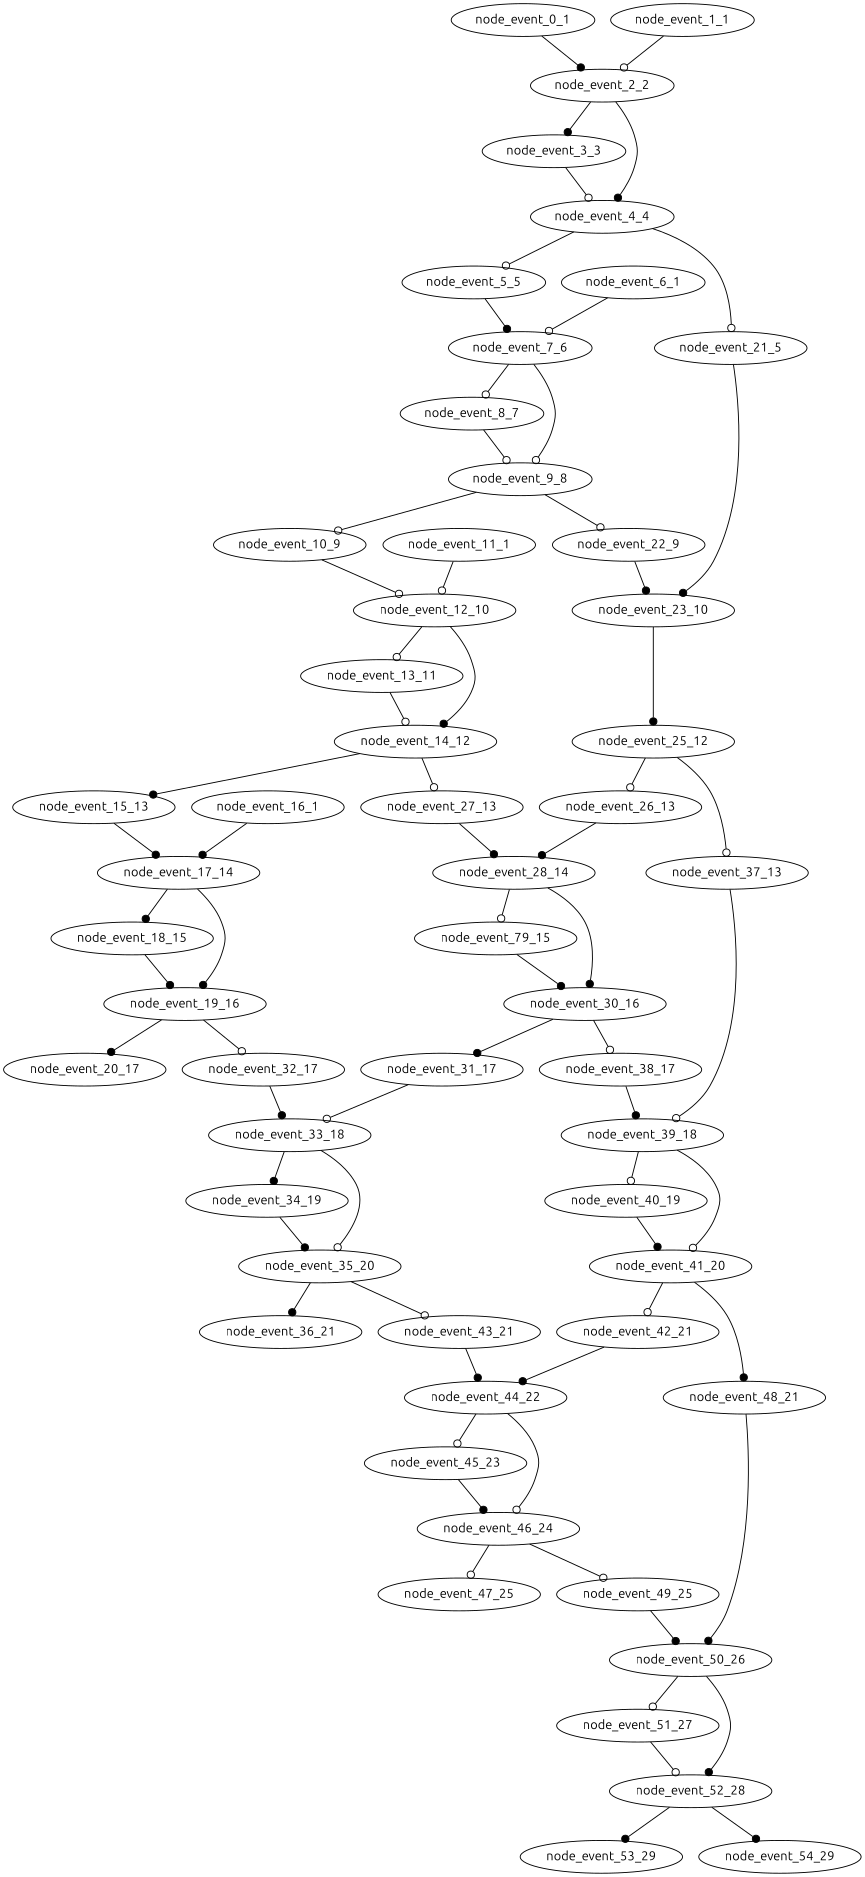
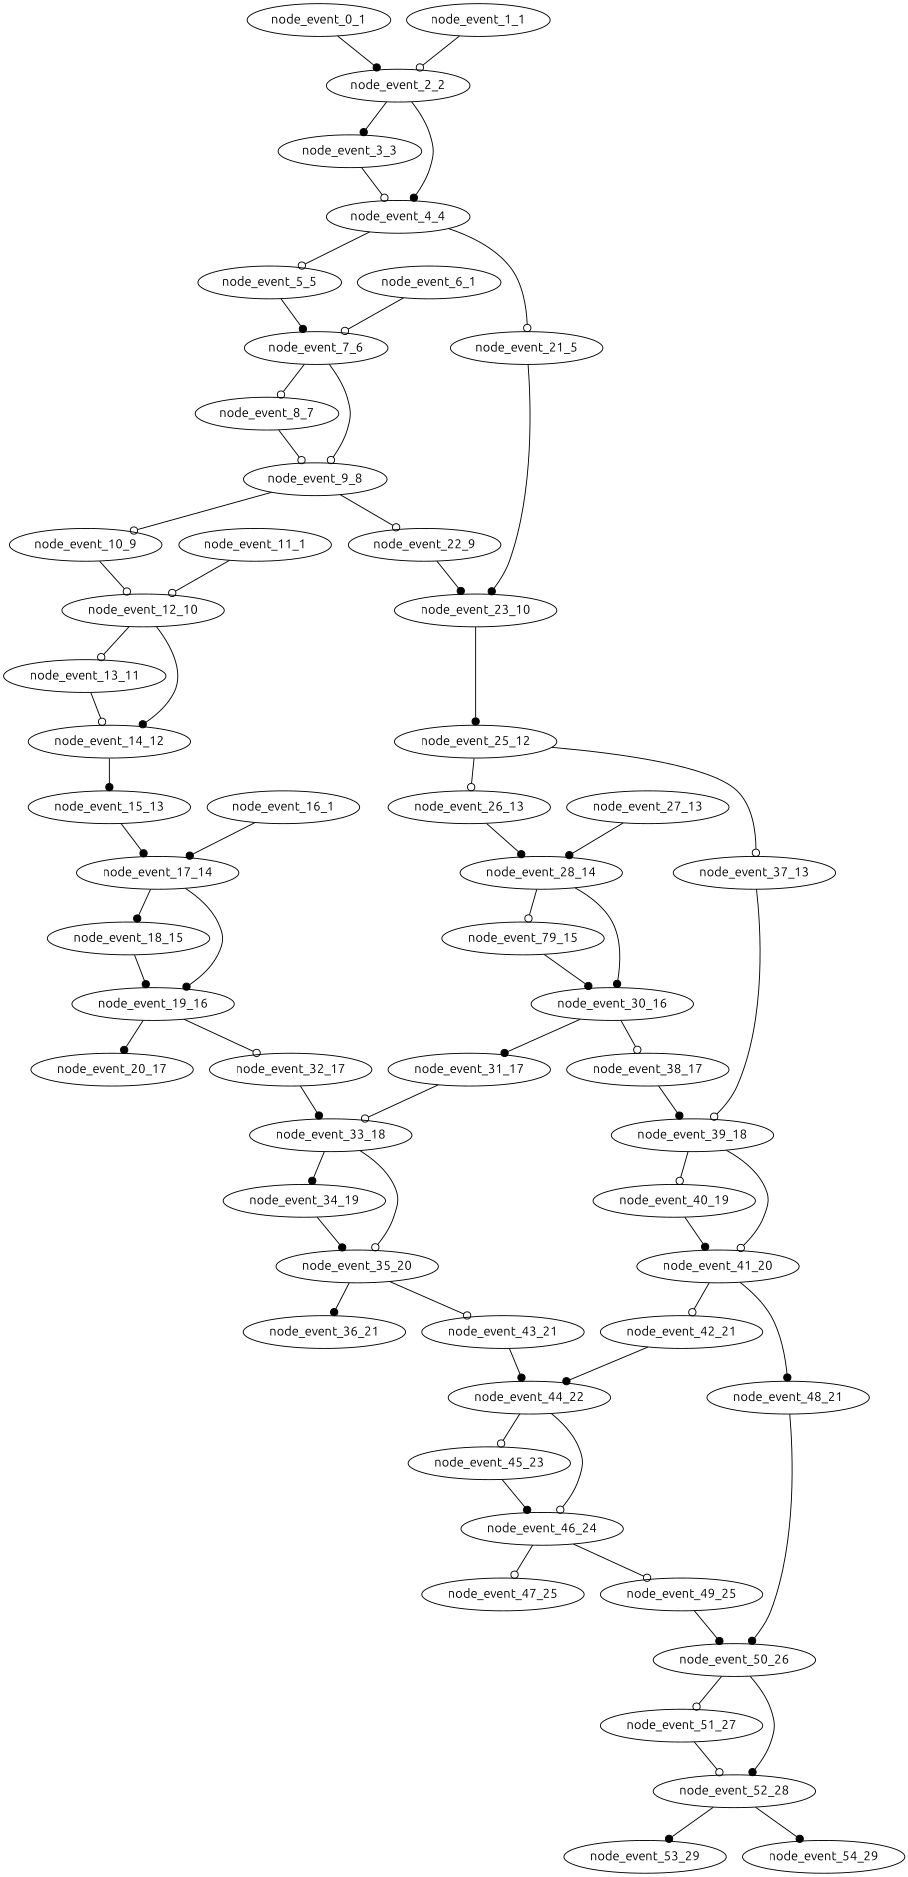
edge "node_event_14_12" -> "node_event_27_13": removed
